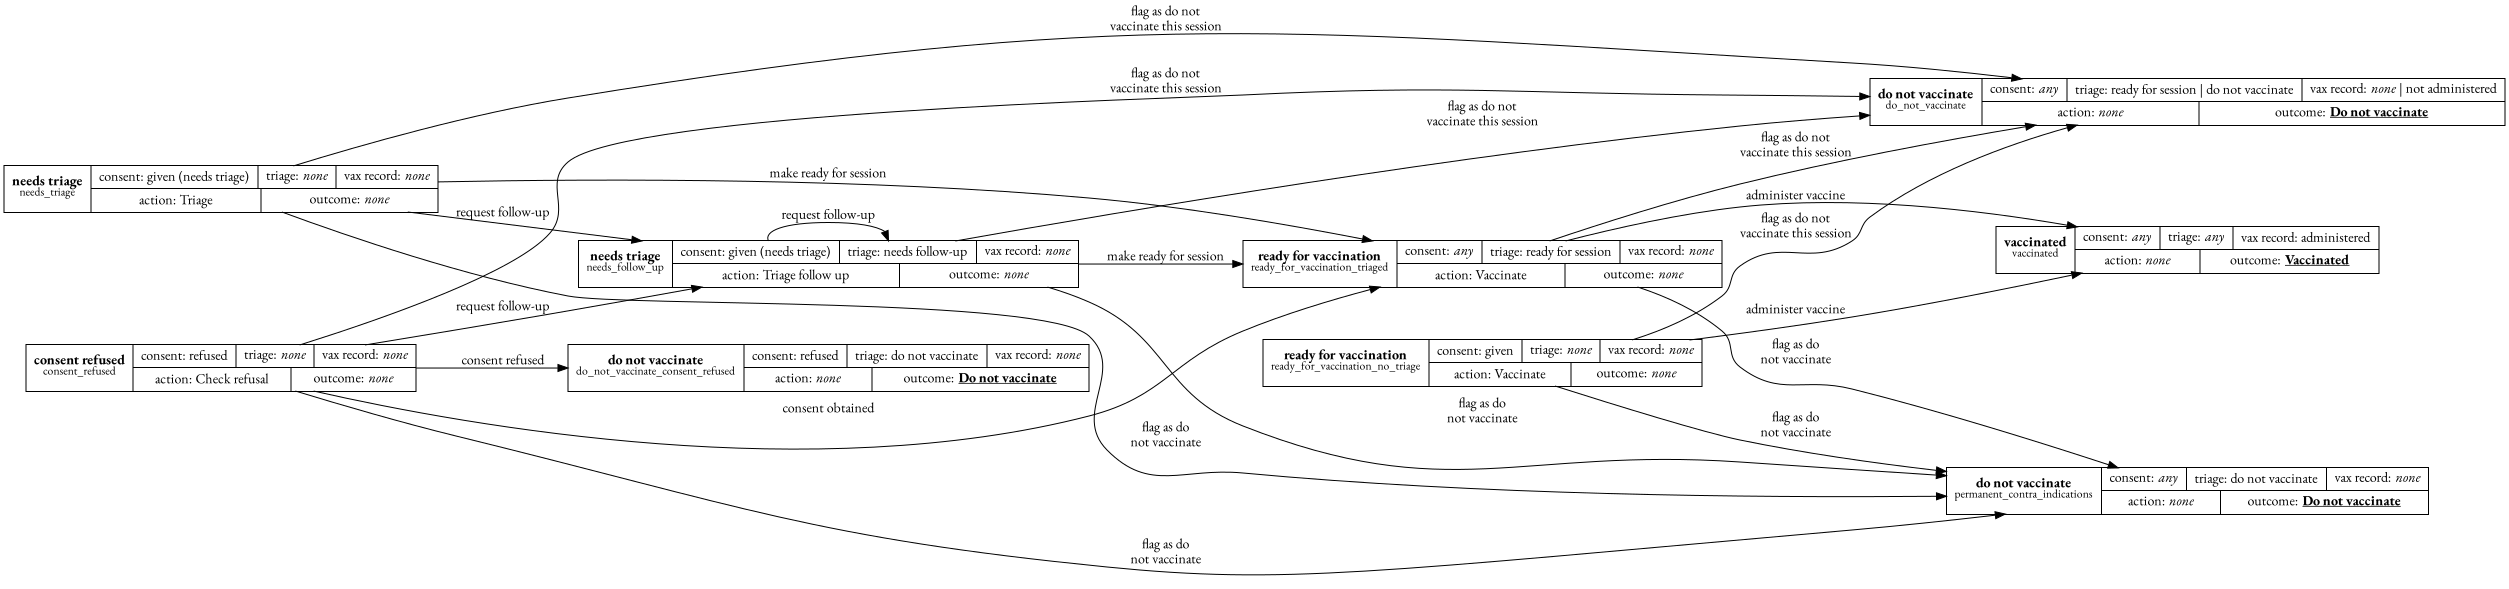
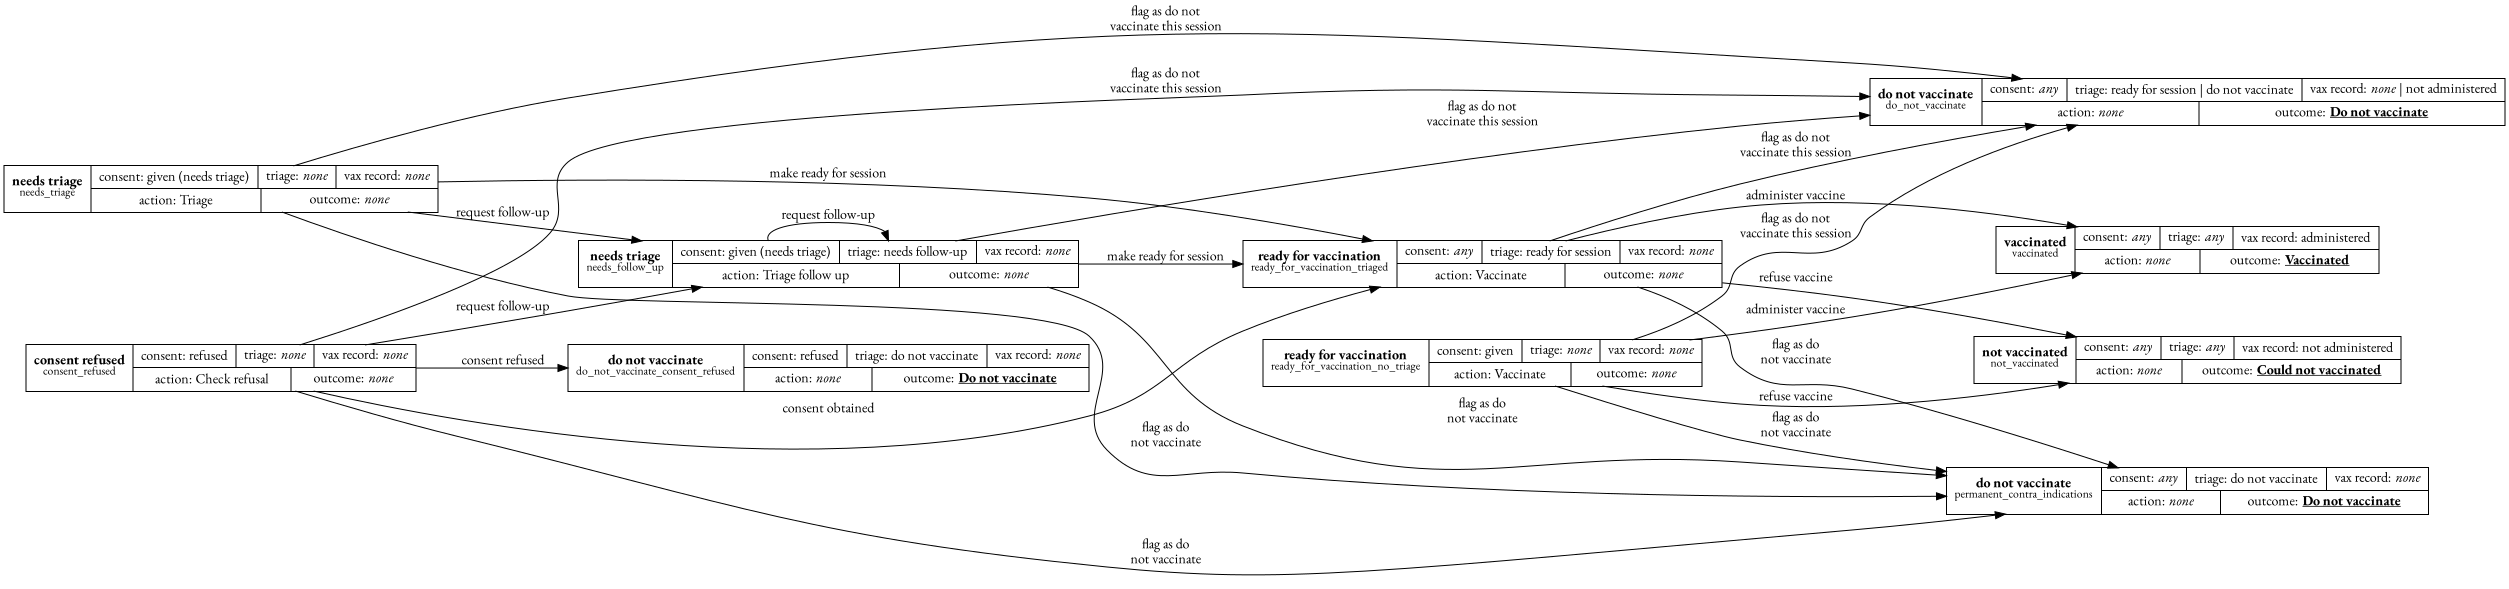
node "not vaccinated": added
